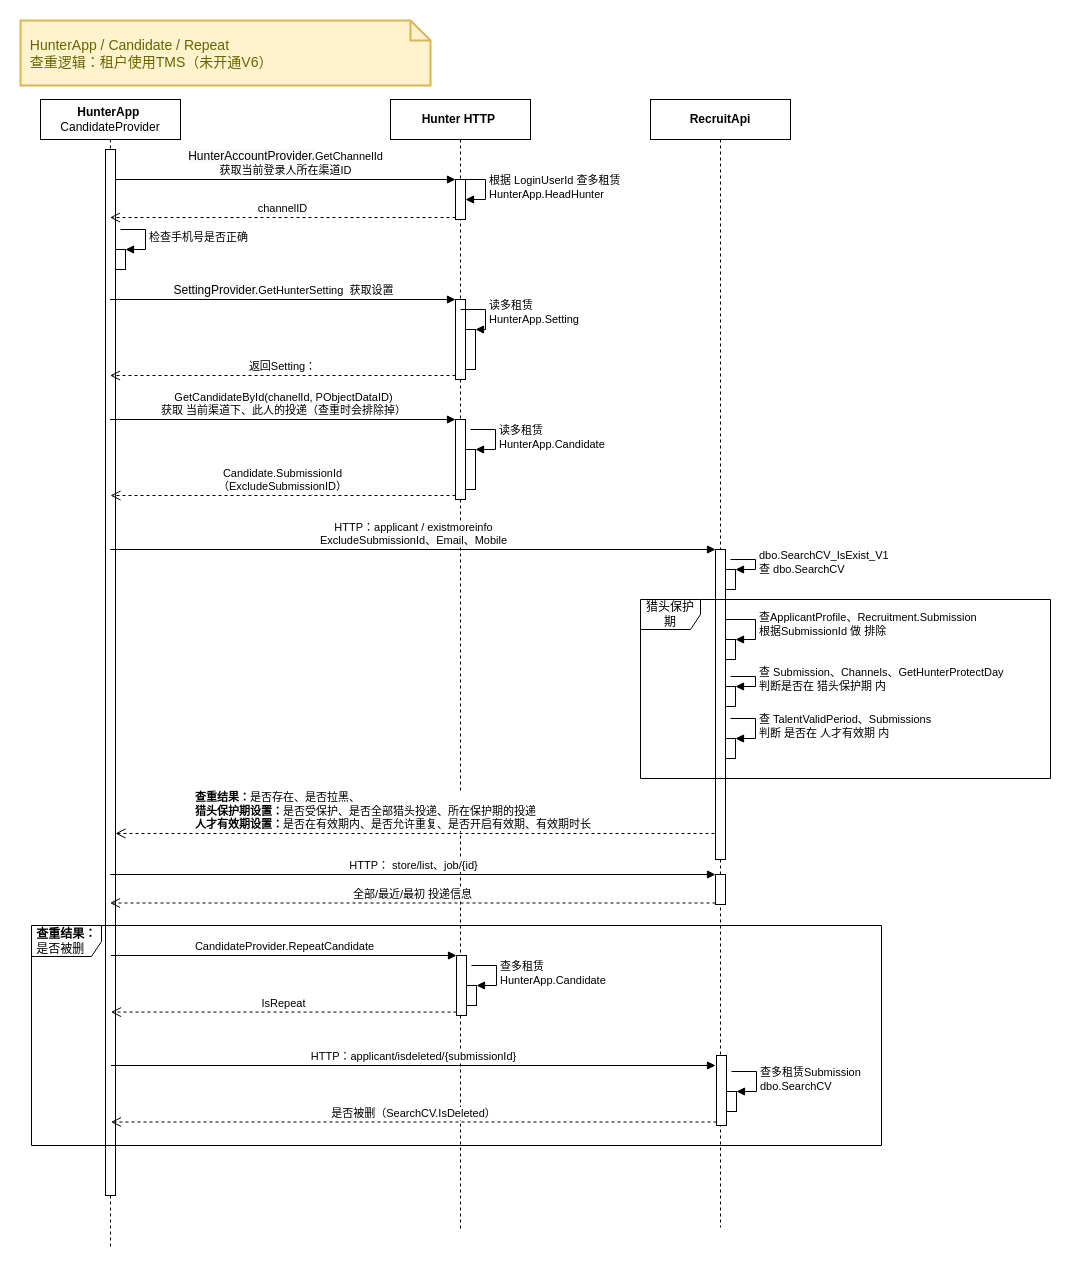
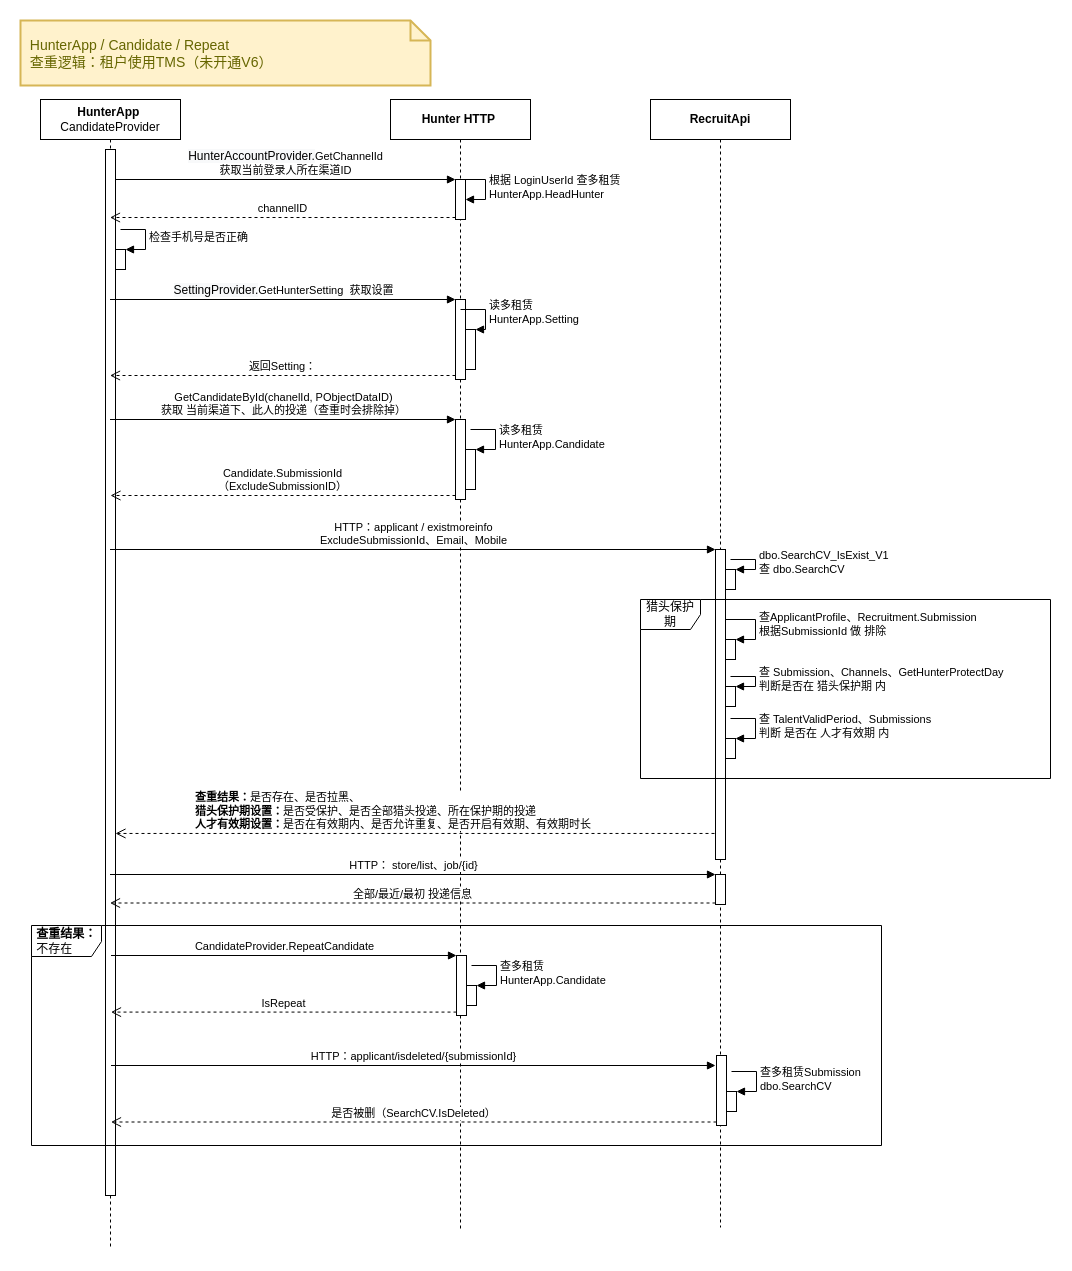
node "查重结果： 是否被删": label "查重结果： 是否被删" -> "查重结果： 不存在"
